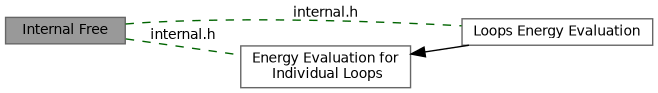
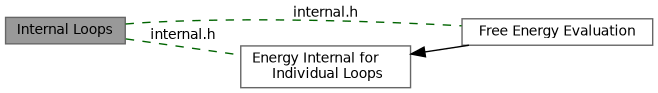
node "Internal Free": label "Internal Free" -> "Internal Loops"
node "Loops Energy Evaluation": label "Loops Energy Evaluation" -> "Free Energy Evaluation"
node "Energy Evaluation for Individual Loops": label "Energy Evaluation for Individual Loops" -> "Energy Internal for Individual Loops"
